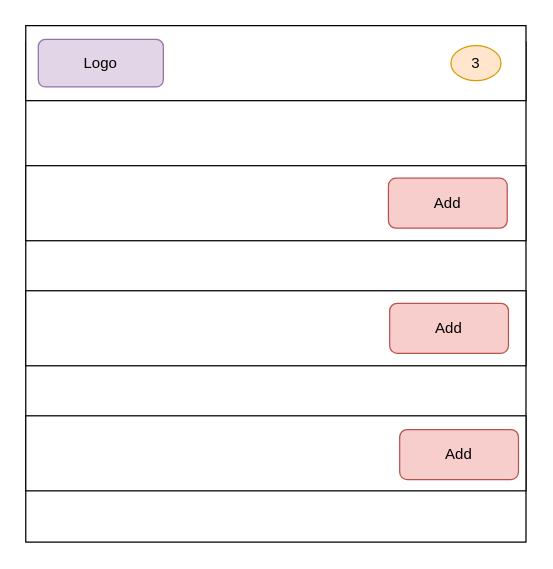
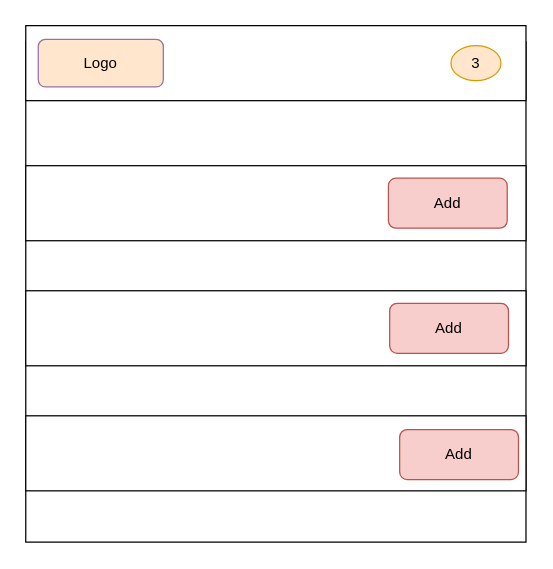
node "Logo": fillcolor #e1d5e7 -> #ffe6cc
